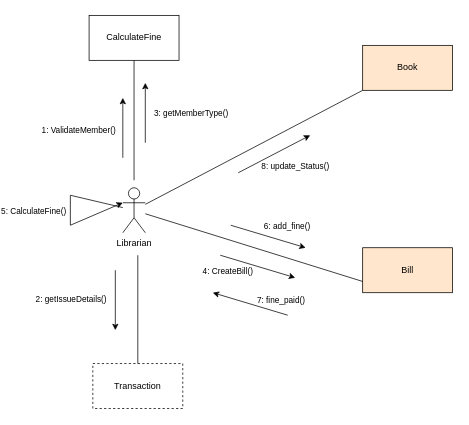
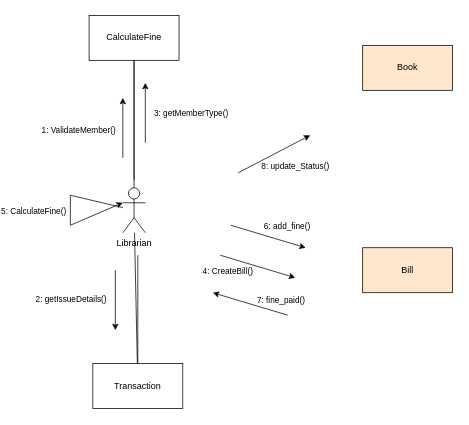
edge "Book" -- "Librarian": now "CalculateFine" -- "Librarian"
edge "Librarian" -- "Bill": now "Librarian" -- "Transaction"
node "Transaction": style dashed -> solid
